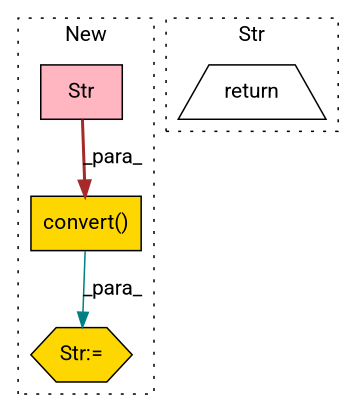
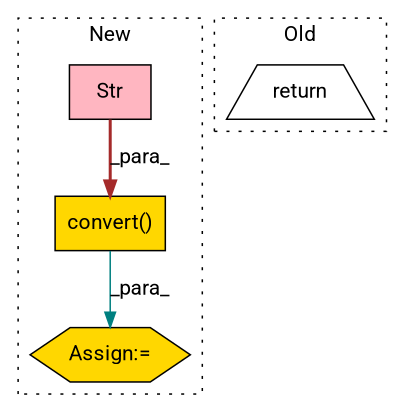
cluster "Str": label "Str" -> "Old"
node "Str:=": label "Str:=" -> "Assign:="
